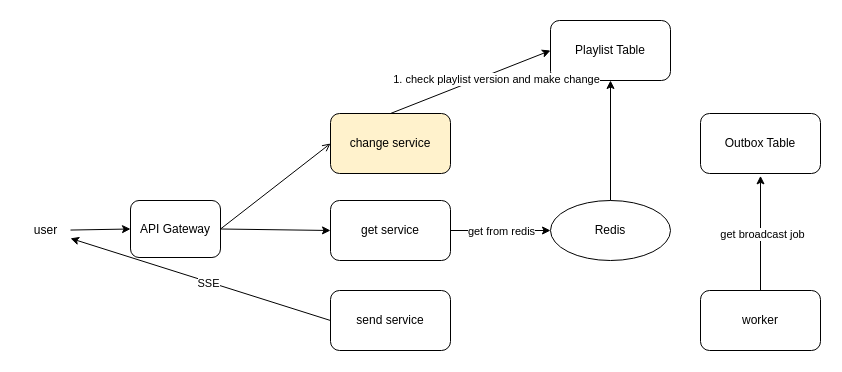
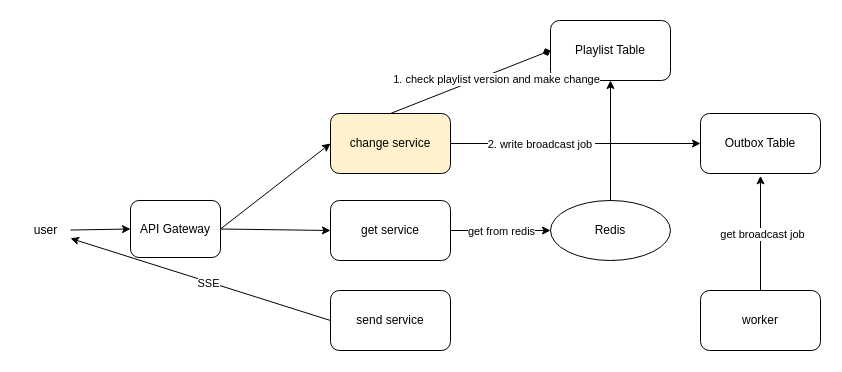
edge "change service" -> "Playlist Table": arrowhead classic -> diamond
edge "change service" -> "Outbox Table": added, label "2. write broadcast job"
edge "API Gateway" -> "change service": arrowhead open -> classic
